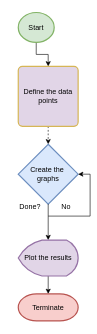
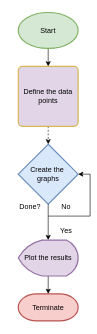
node "Start": size 36x30 -> 60x36
node "Yes": added
